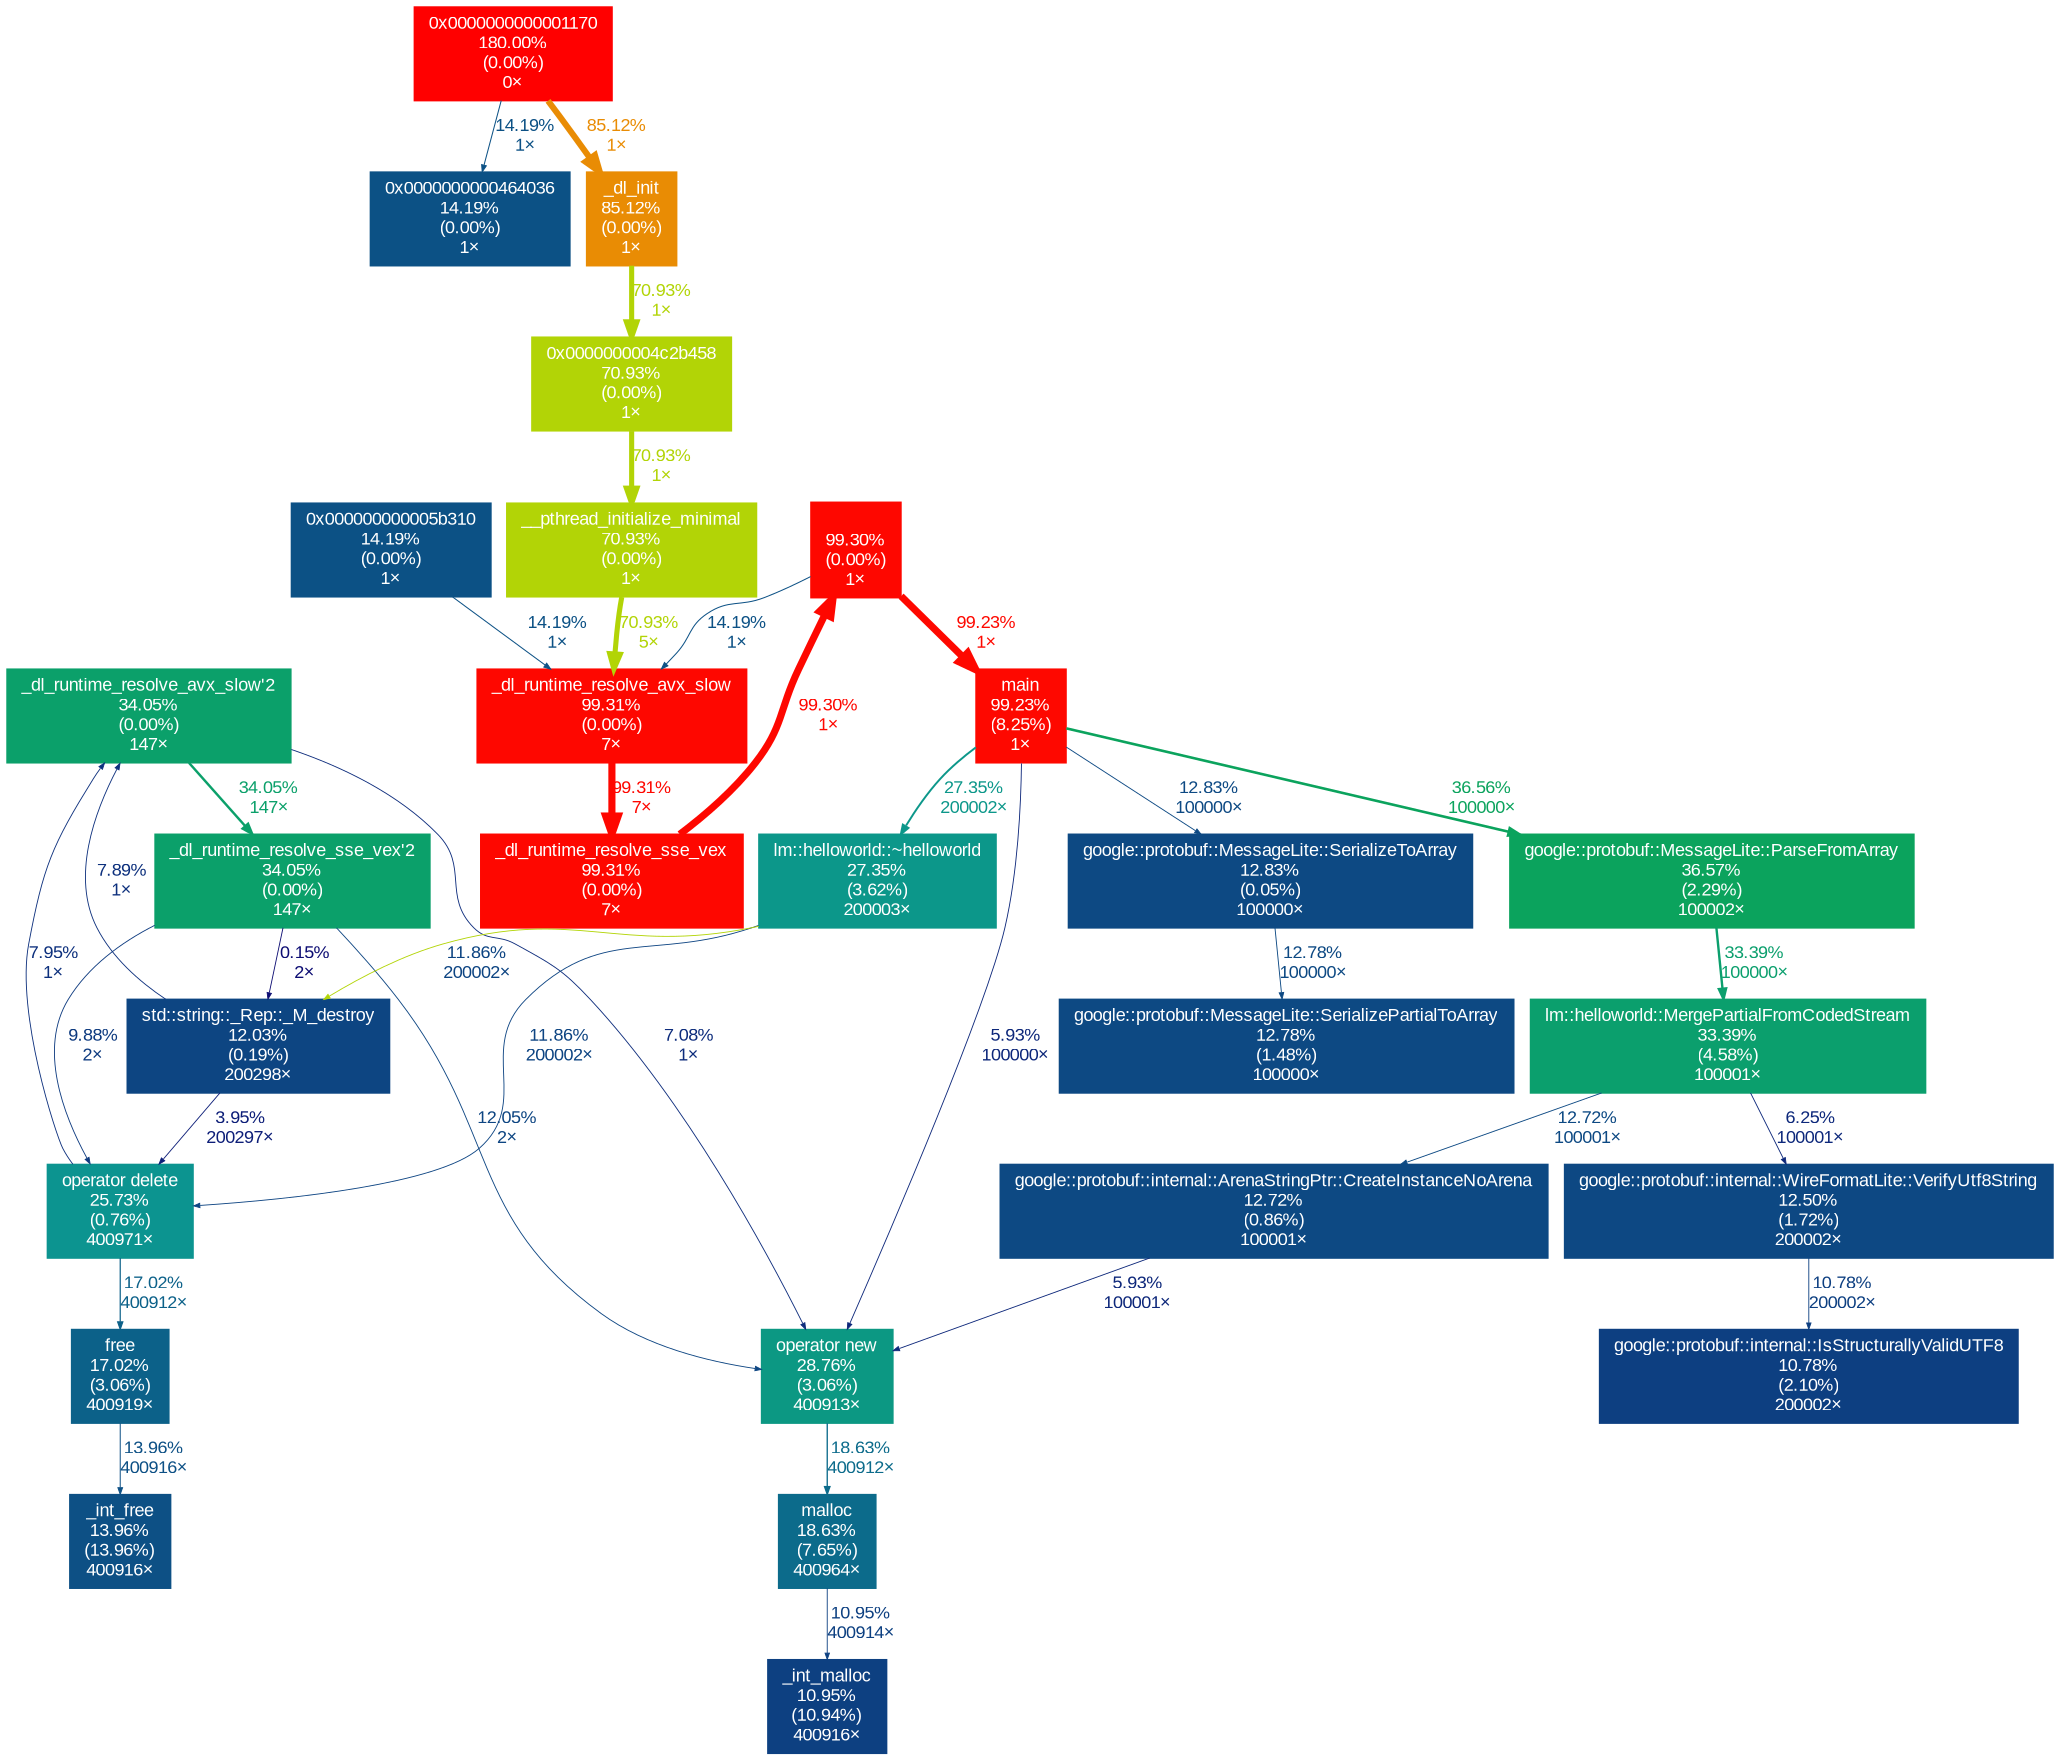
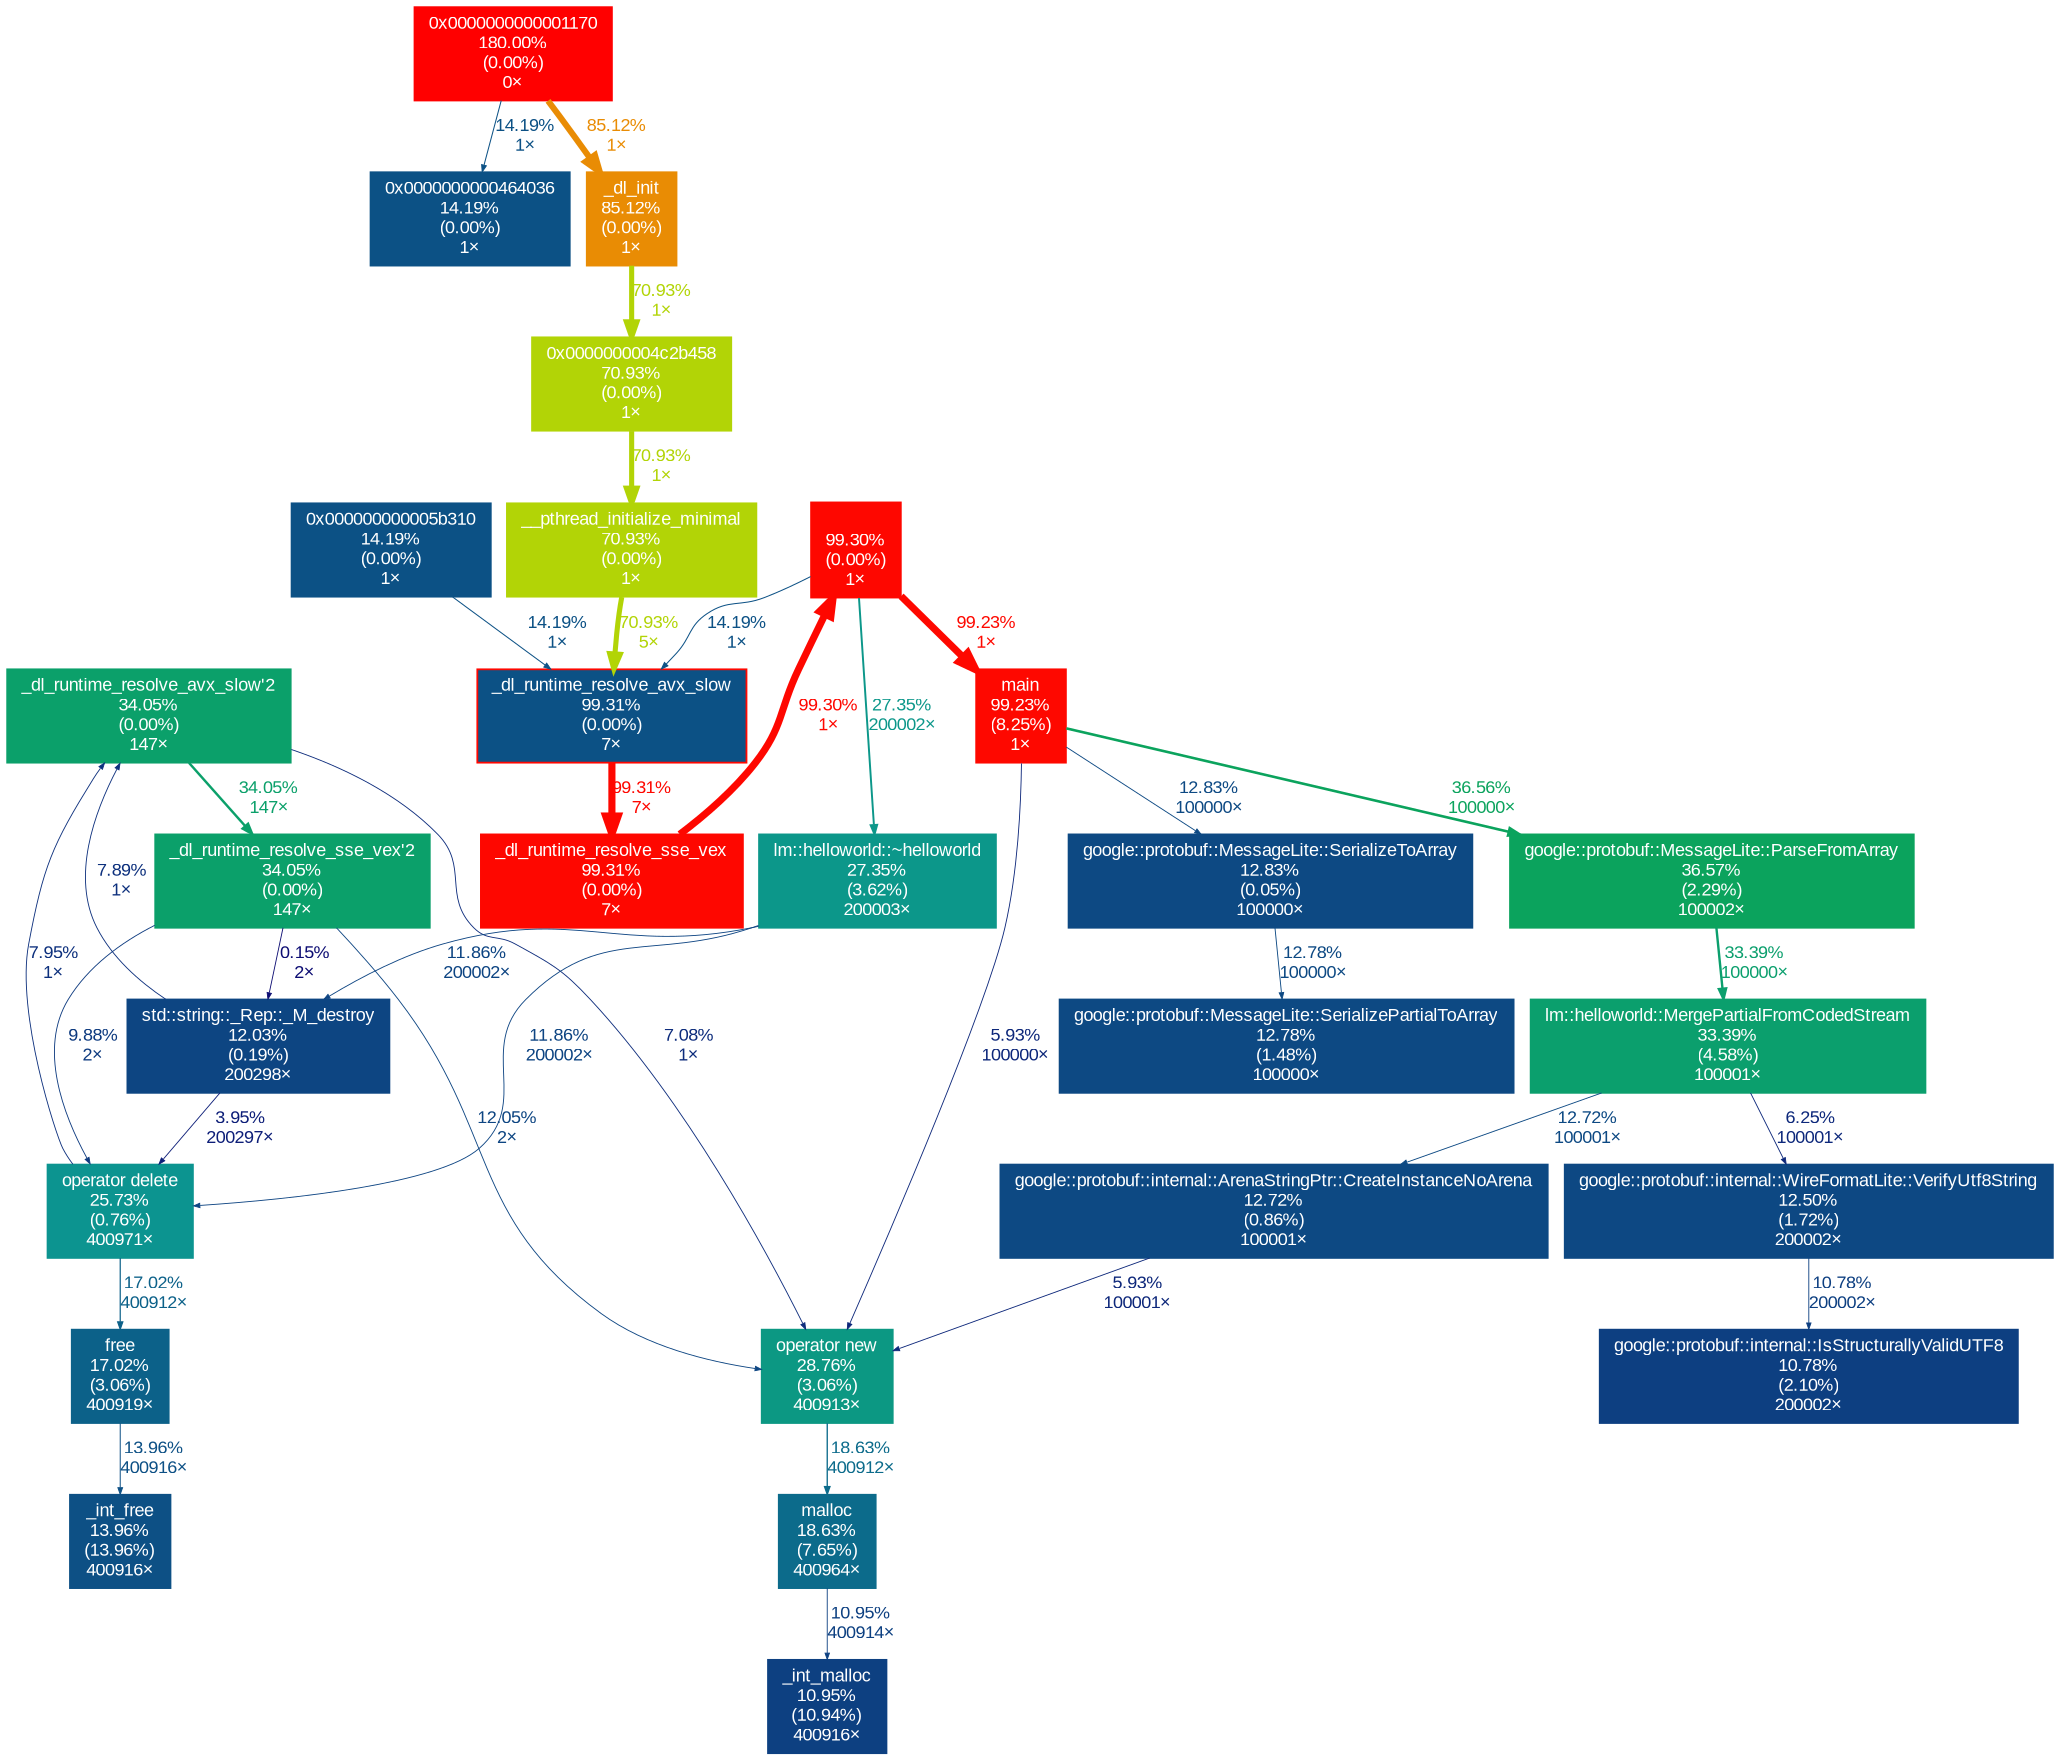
node "_dl_runtime_resolve_avx_slow 99.31% (0.00%) 7×": fillcolor #fe0700 -> #0c5185
edge "main 99.23% (8.25%) 1×" -> "lm::helloworld::~helloworld 27.35% (3.62%) 200003×": now "99.30% (0.00%) 1×" -> "lm::helloworld::~helloworld 27.35% (3.62%) 200003×"
edge "lm::helloworld::~helloworld 27.35% (3.62%) 200003×" -> "std::string::_Rep::_M_destroy 12.03% (0.19%) 200298×": color #b2d406 -> #0d4482
